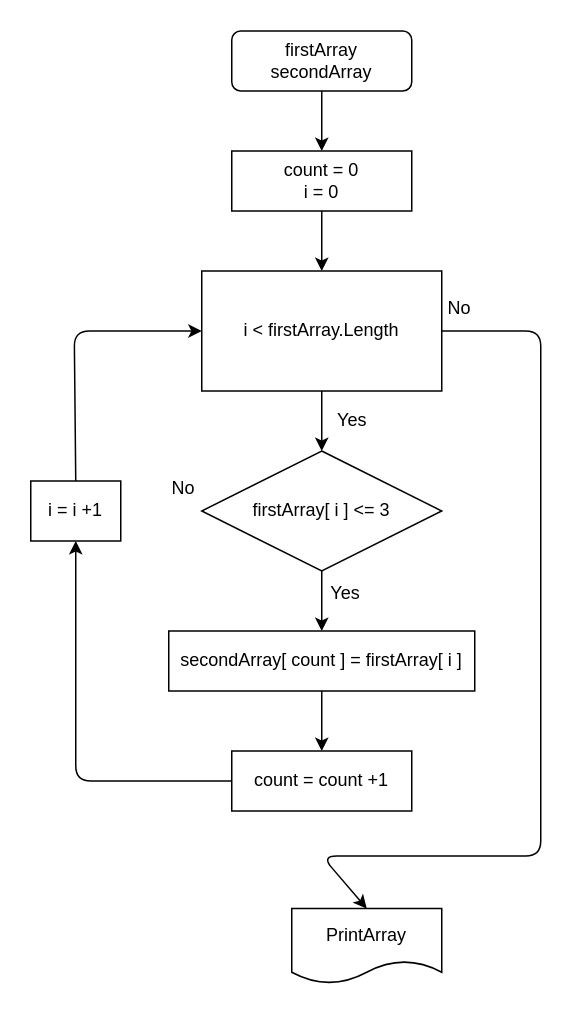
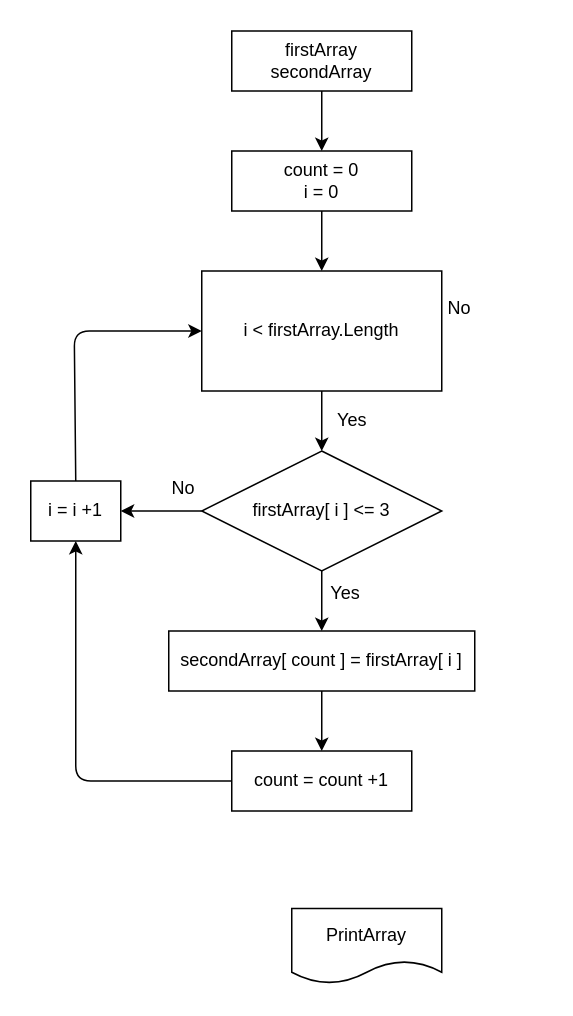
node "firstArray secondArray": shape rounded rectangle -> rectangle
edge "firstArray[ i ] <= 3" -> "i = i +1": added
edge "i < firstArray.Length" -> "PrintArray": removed
